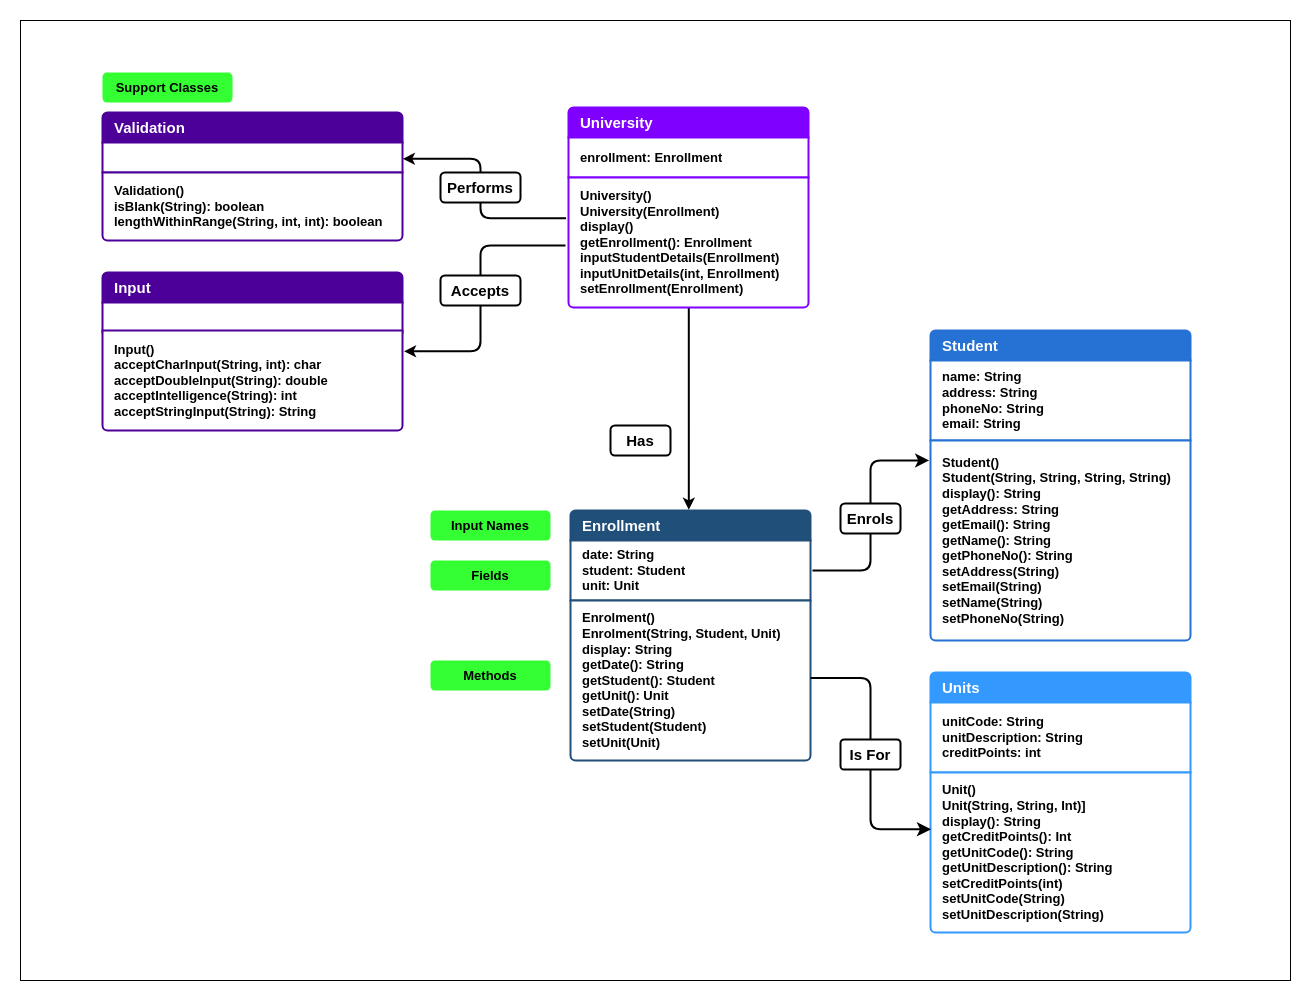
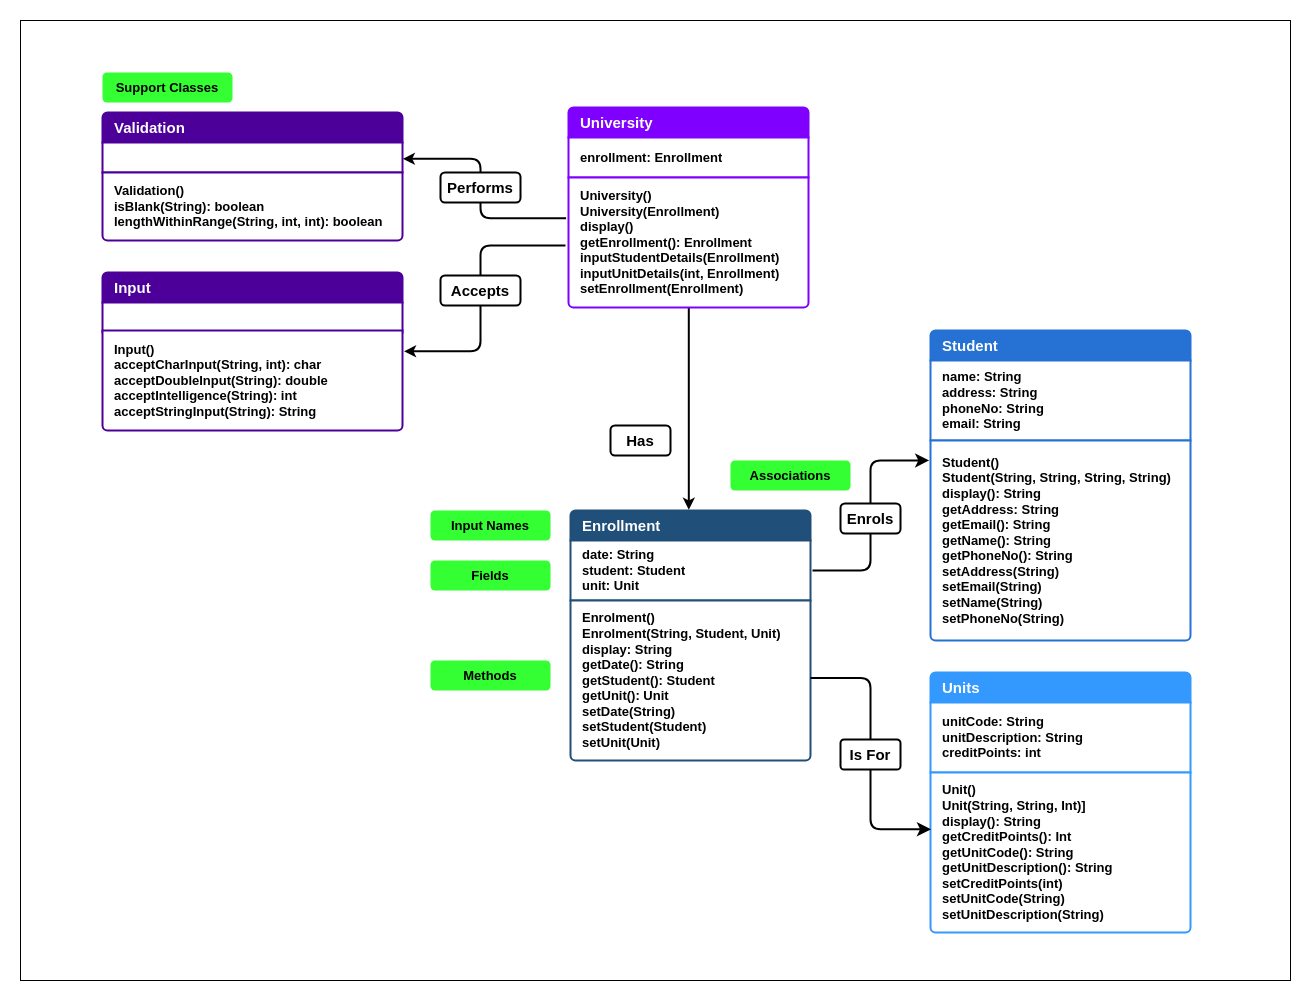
node "Associations": added
